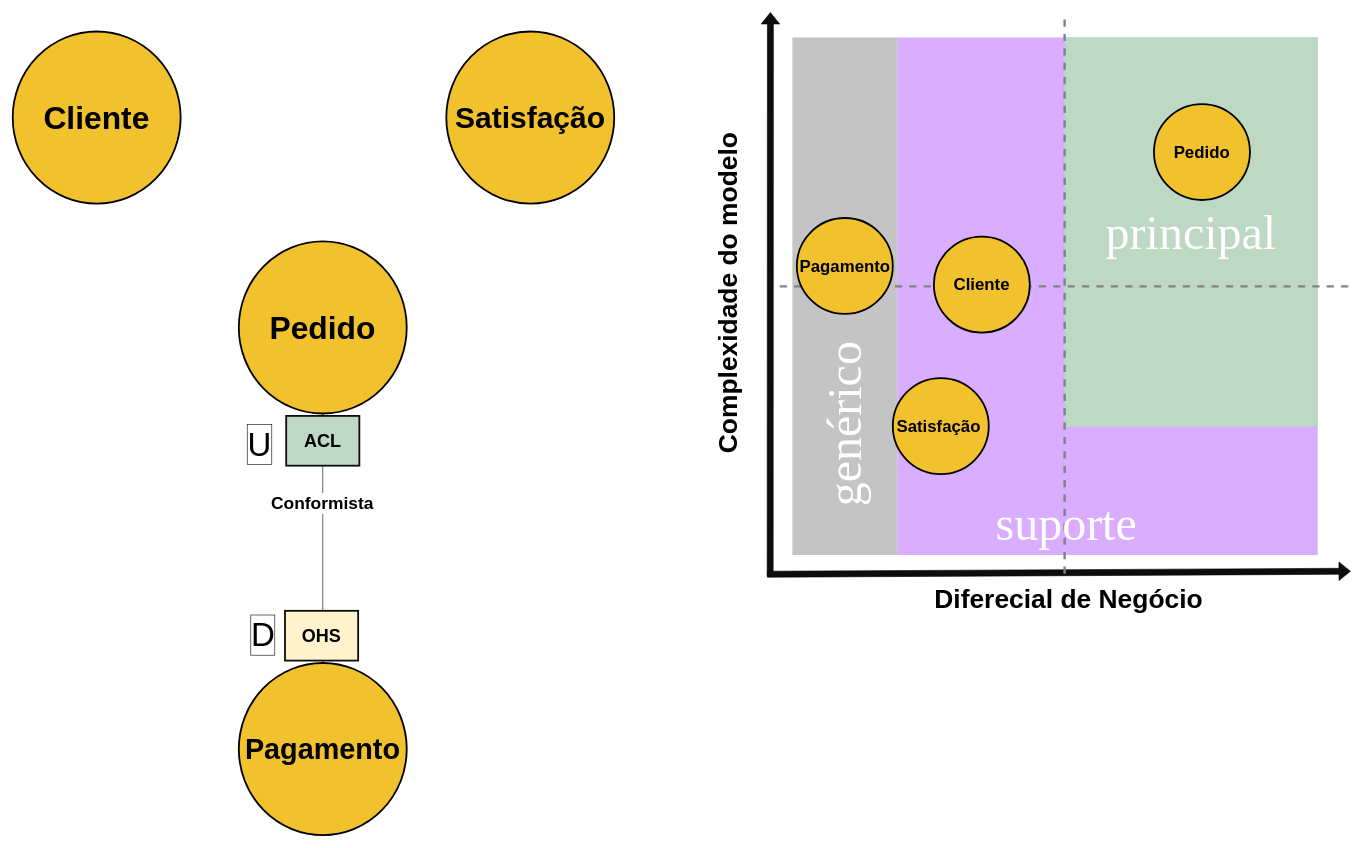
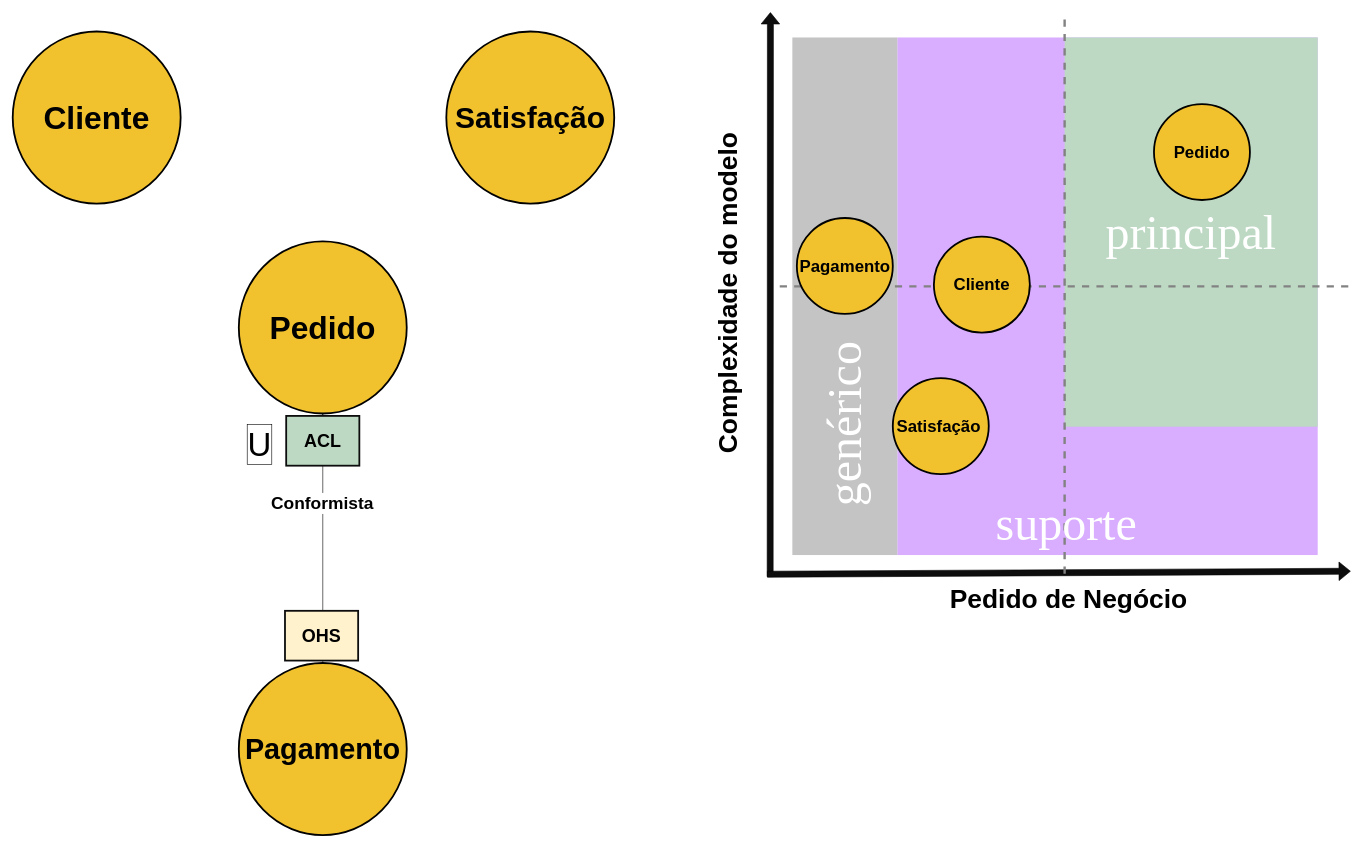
node "Diferecial de Negócio": label "Diferecial de Negócio" -> "Pedido de Negócio"
node "D": removed
